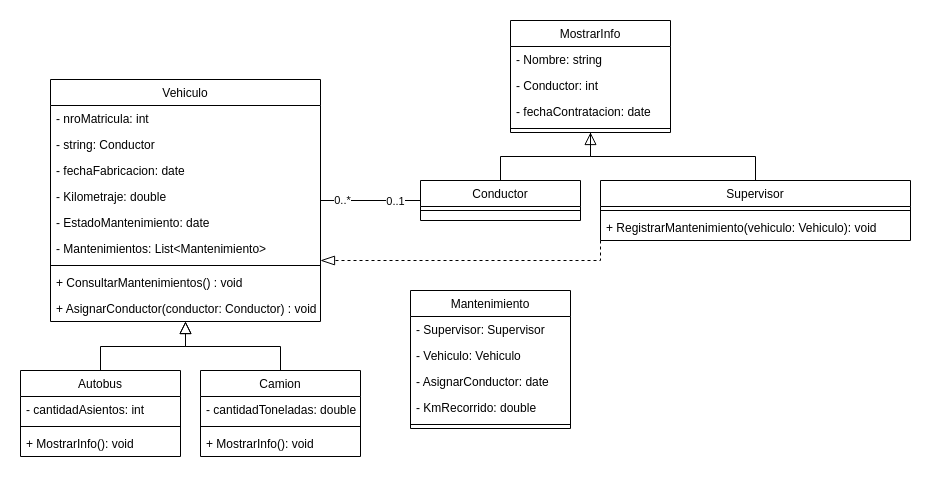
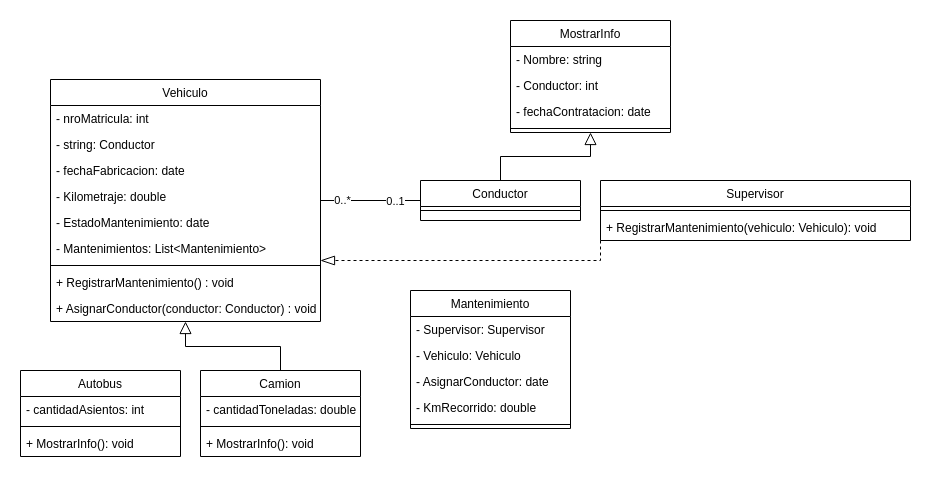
edge "MostrarInfo" -- "Conductor": arrowhead none -> block
edge "Supervisor" -> "MostrarInfo": removed
node "+ ConsultarMantenimientos() : void": label "+ ConsultarMantenimientos() : void" -> "+ RegistrarMantenimiento() : void"
edge "Autobus" -> "Vehiculo": removed
